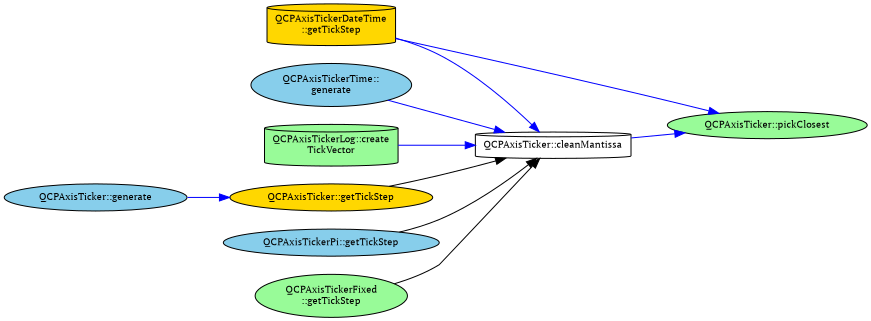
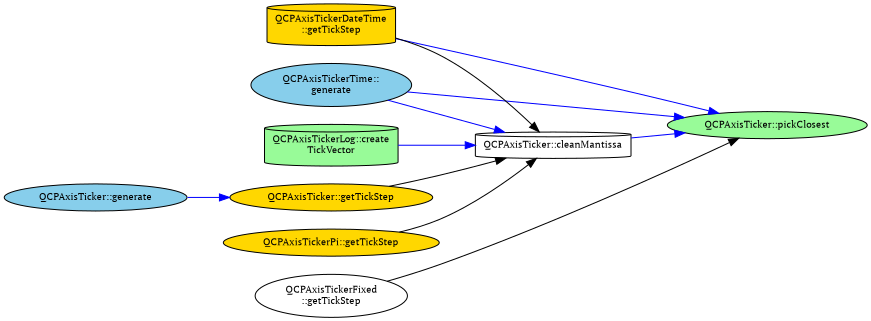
edge "QCPAxisTickerDateTime ::getTickStep" -> "QCPAxisTicker::cleanMantissa": color blue -> black
edge "QCPAxisTickerTime:: generate" -> "QCPAxisTicker::pickClosest": added
edge "QCPAxisTickerFixed ::getTickStep" -> "QCPAxisTicker::cleanMantissa": now "QCPAxisTickerFixed ::getTickStep" -> "QCPAxisTicker::pickClosest"
node "QCPAxisTickerPi::getTickStep": fillcolor skyblue -> gold
node "QCPAxisTickerFixed ::getTickStep": fillcolor palegreen -> white
